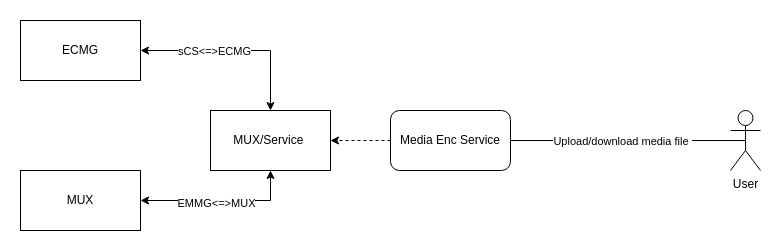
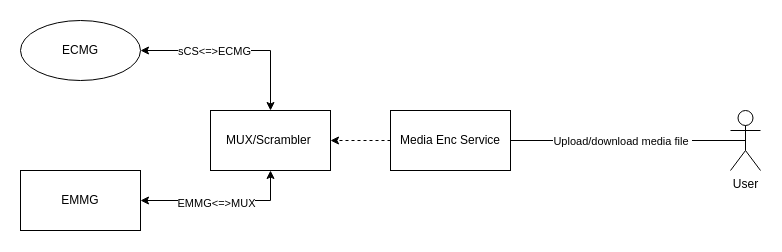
node "ECMG": shape rectangle -> ellipse
node "MUX/Service": label "MUX/Service" -> "MUX/Scrambler"
node "Media Enc Service": shape rounded rectangle -> rectangle
node "MUX": label "MUX" -> "EMMG"
